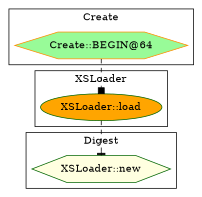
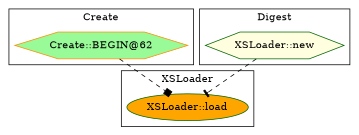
node "Create::BEGIN@64": label "Create::BEGIN@64" -> "Create::BEGIN@62"
edge "XSLoader::load" -> "XSLoader::new": reversed
